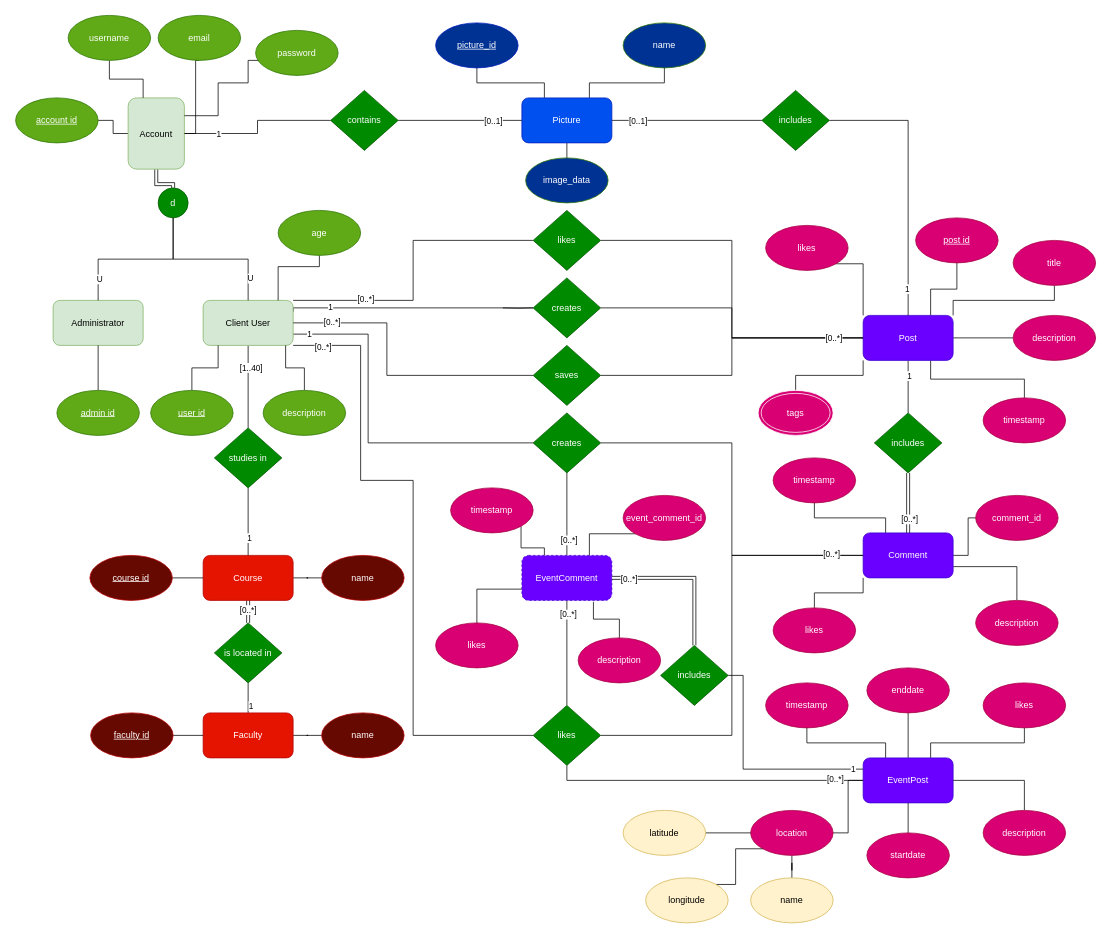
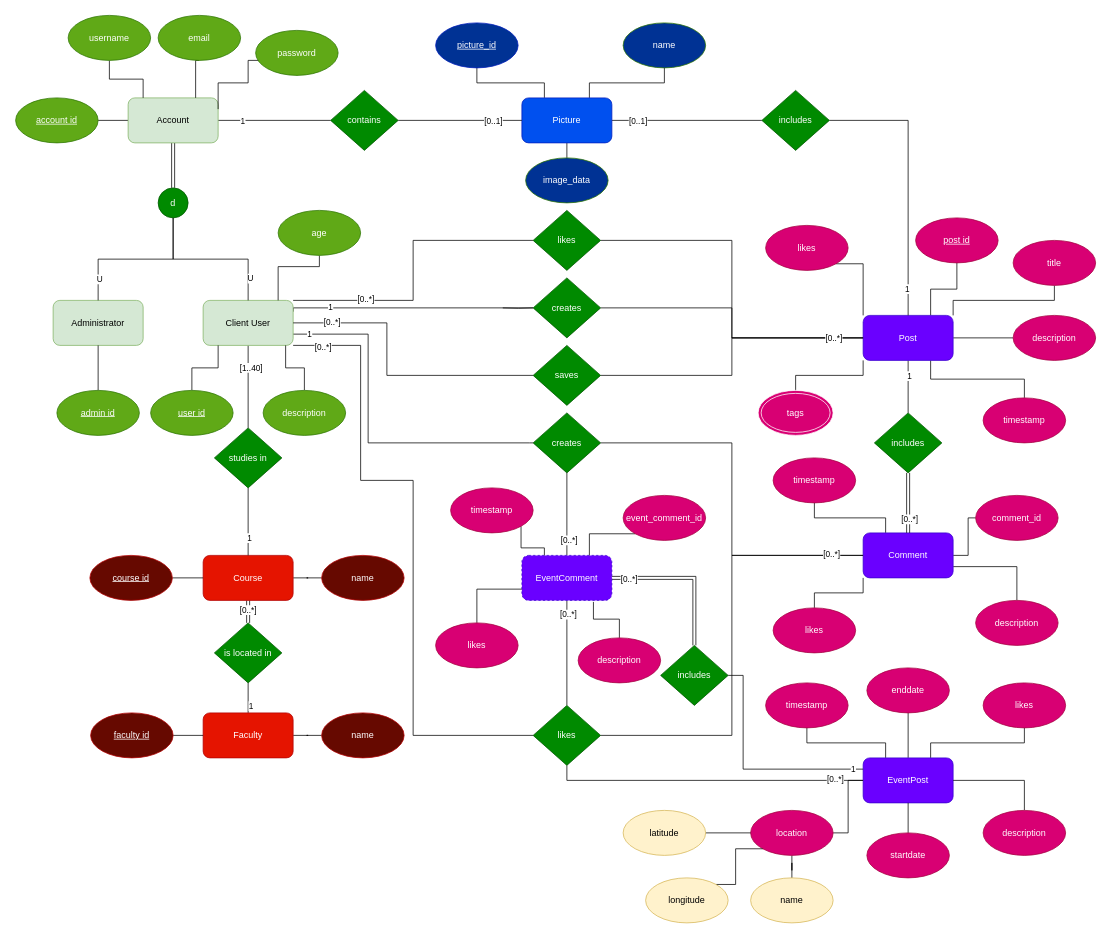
node "Account": size 56x71 -> 90x45
